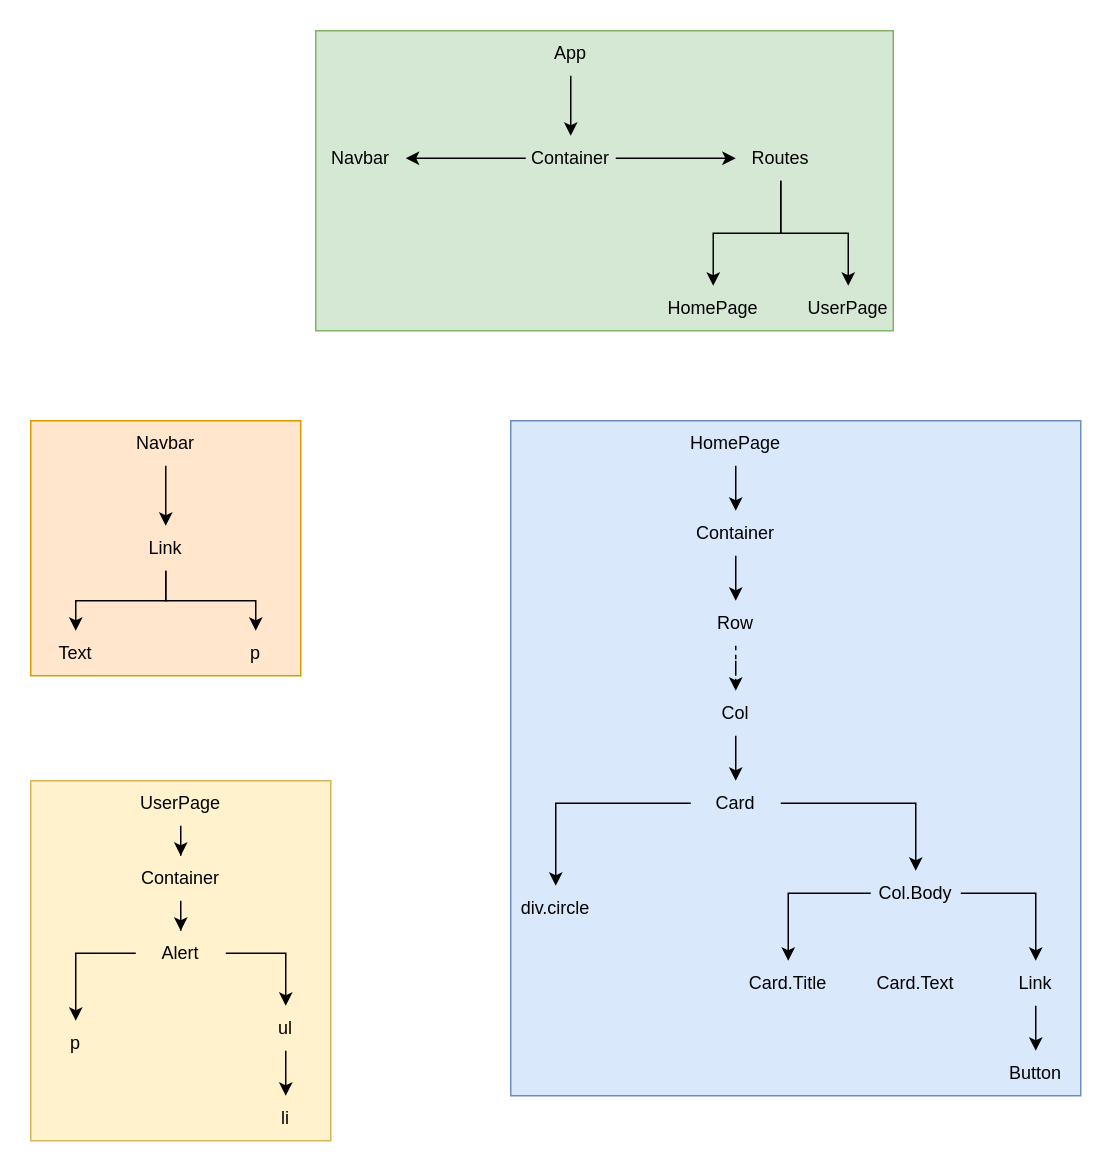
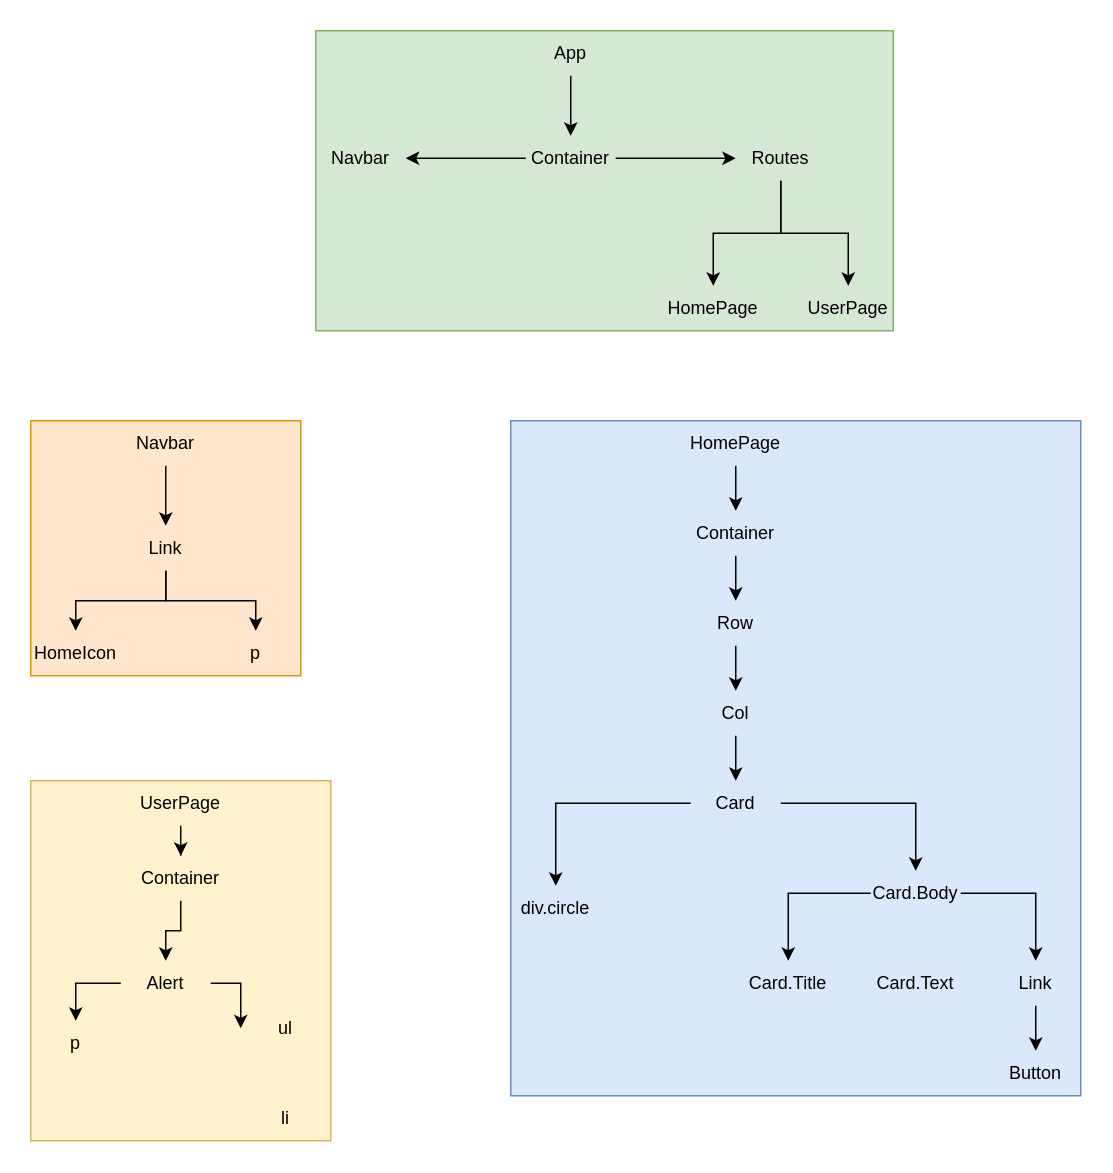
node "Text": label "Text" -> "HomeIcon"
edge "Row" -> "Col": style dashed -> solid
node "Col.Body": label "Col.Body" -> "Card.Body"
node "Alert": moved (181, 953) -> (166, 983)
edge "ul" -> "li": removed
